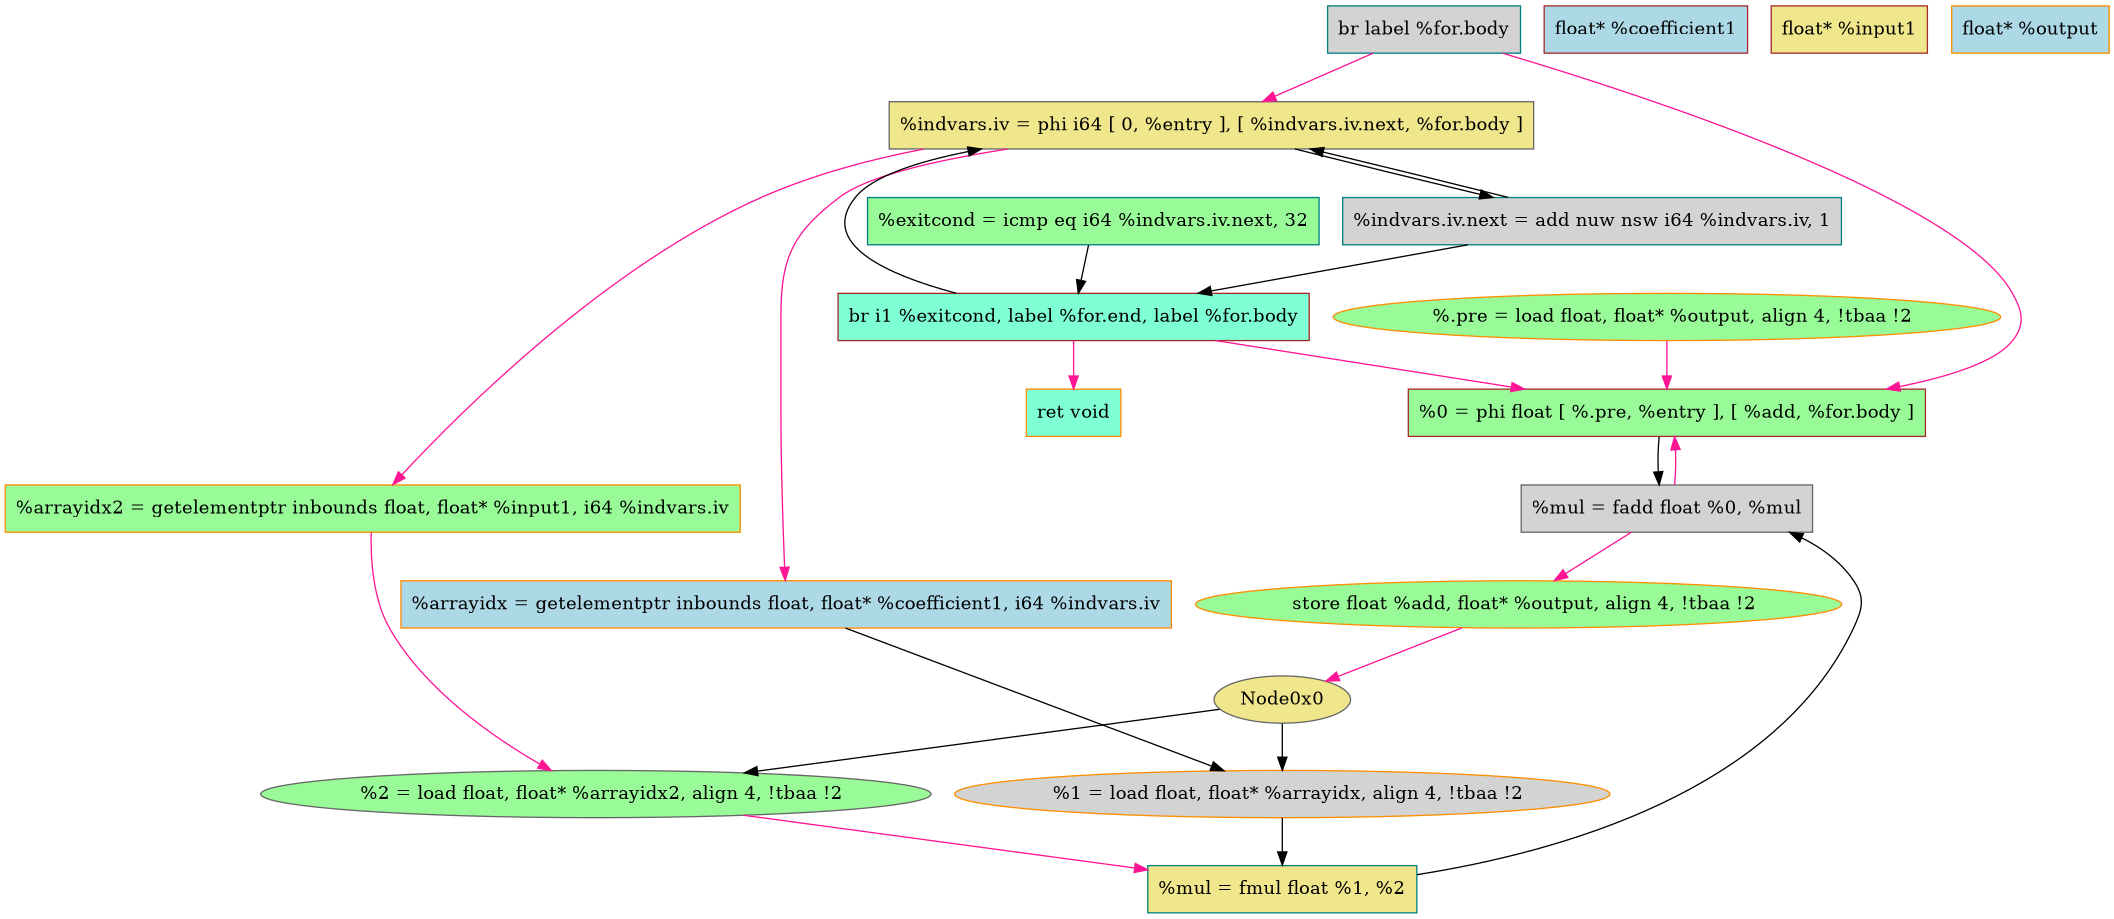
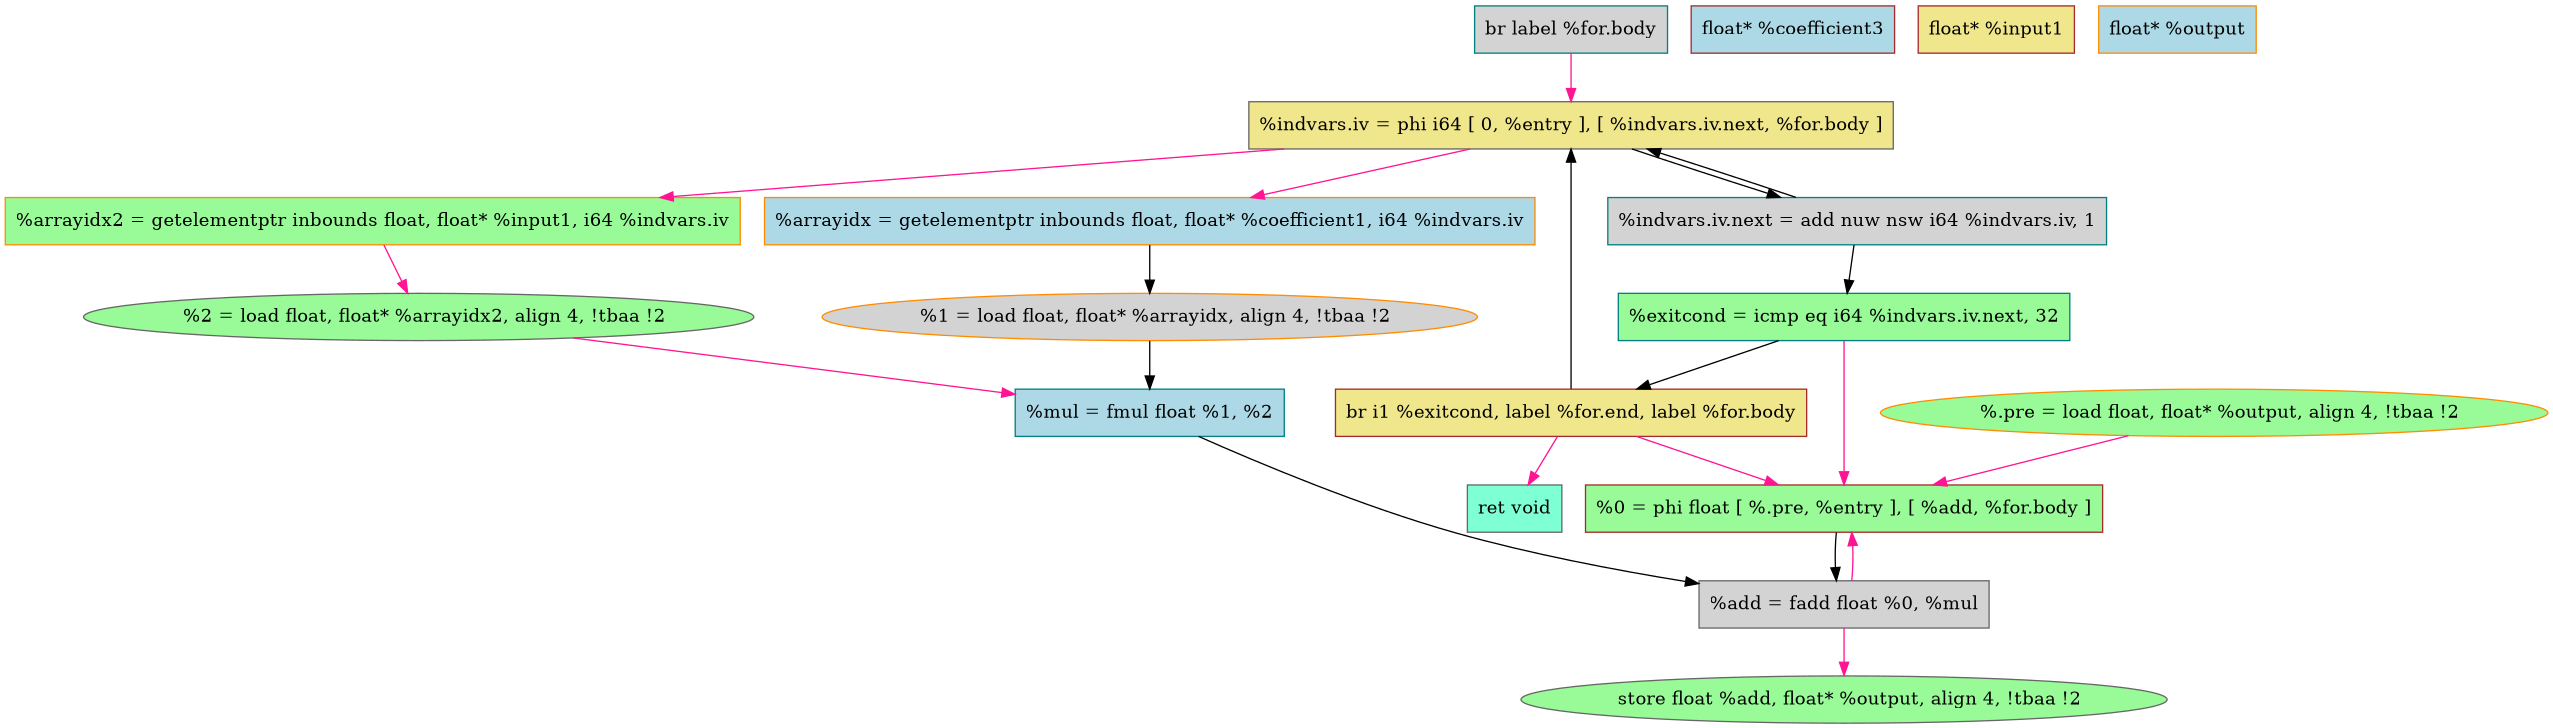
node "float* %coefficient1": label "float* %coefficient1" -> "float* %coefficient3"
edge "br label %for.body" -> "%0 = phi float [ %.pre, %entry ], [ %add, %for.body ]": now "%exitcond = icmp eq i64 %indvars.iv.next, 32" -> "%0 = phi float [ %.pre, %entry ], [ %add, %for.body ]"
edge "%indvars.iv.next = add nuw nsw i64 %indvars.iv, 1" -> "br i1 %exitcond, label %for.end, label %for.body": now "%indvars.iv.next = add nuw nsw i64 %indvars.iv, 1" -> "%exitcond = icmp eq i64 %indvars.iv.next, 32"
node "br i1 %exitcond, label %for.end, label %for.body": fillcolor aquamarine -> khaki
node "ret void": color darkorange -> gray40
node "%mul = fadd float %0, %mul": label "%mul = fadd float %0, %mul" -> "%add = fadd float %0, %mul"
node "store float %add, float* %output, align 4, !tbaa !2": color darkorange -> gray40
node "Node0x0": removed
node "%mul = fmul float %1, %2": fillcolor khaki -> lightblue
